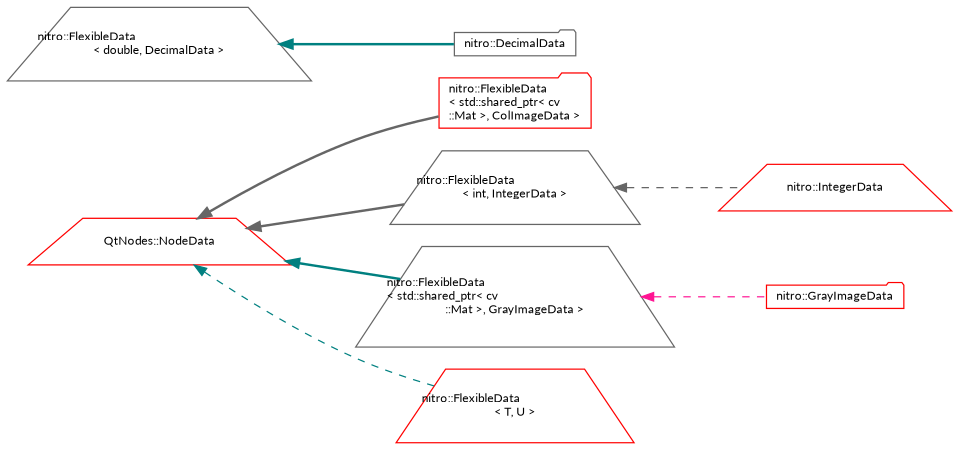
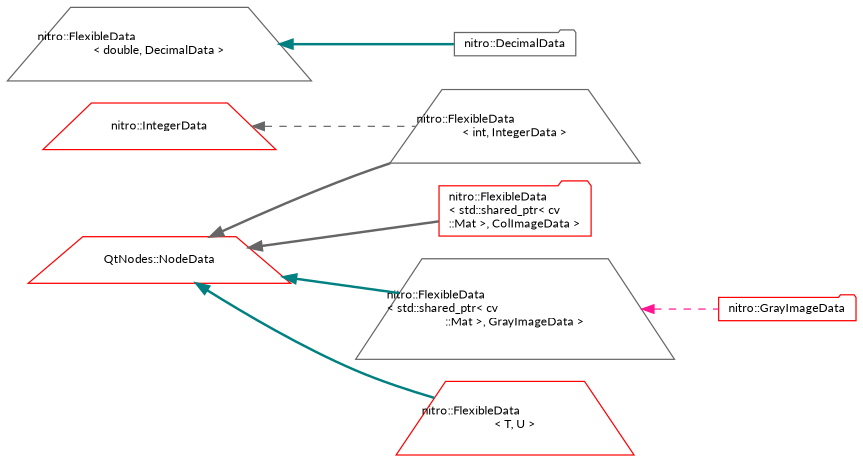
edge "nitro::IntegerData" -> "nitro::FlexibleData < int, IntegerData >": reversed
edge "nitro::FlexibleData < T, U >" -> "QtNodes::NodeData": style dashed -> bold
